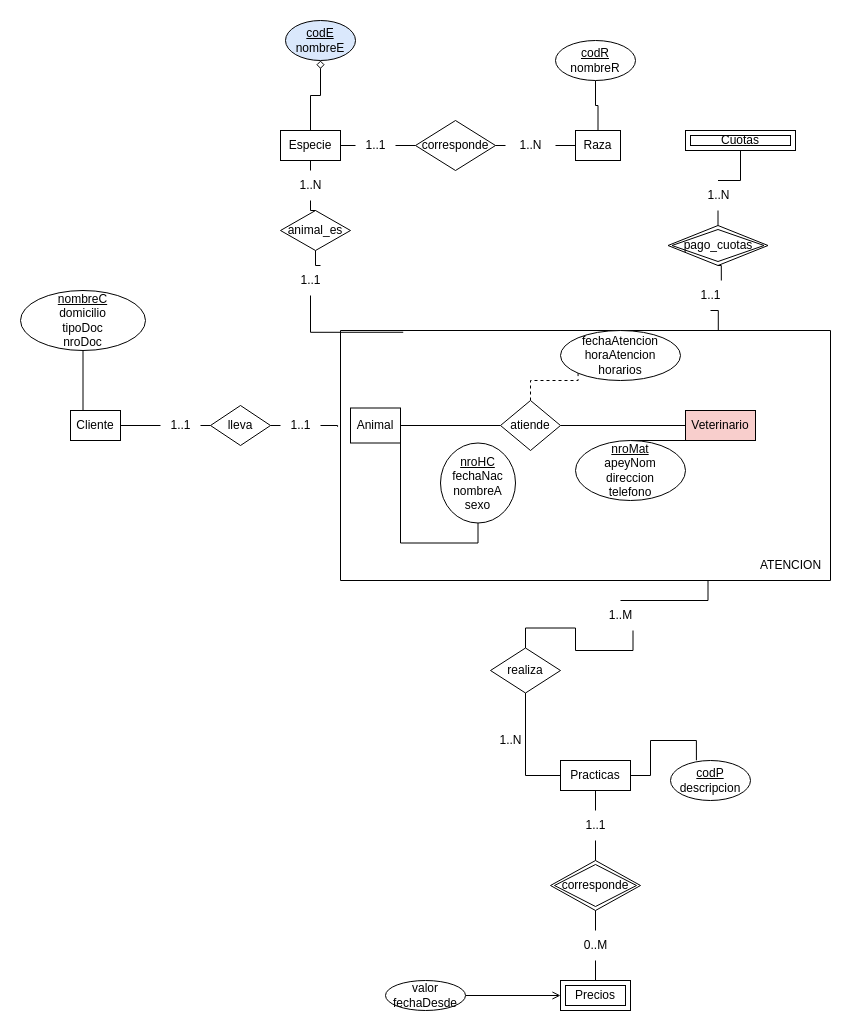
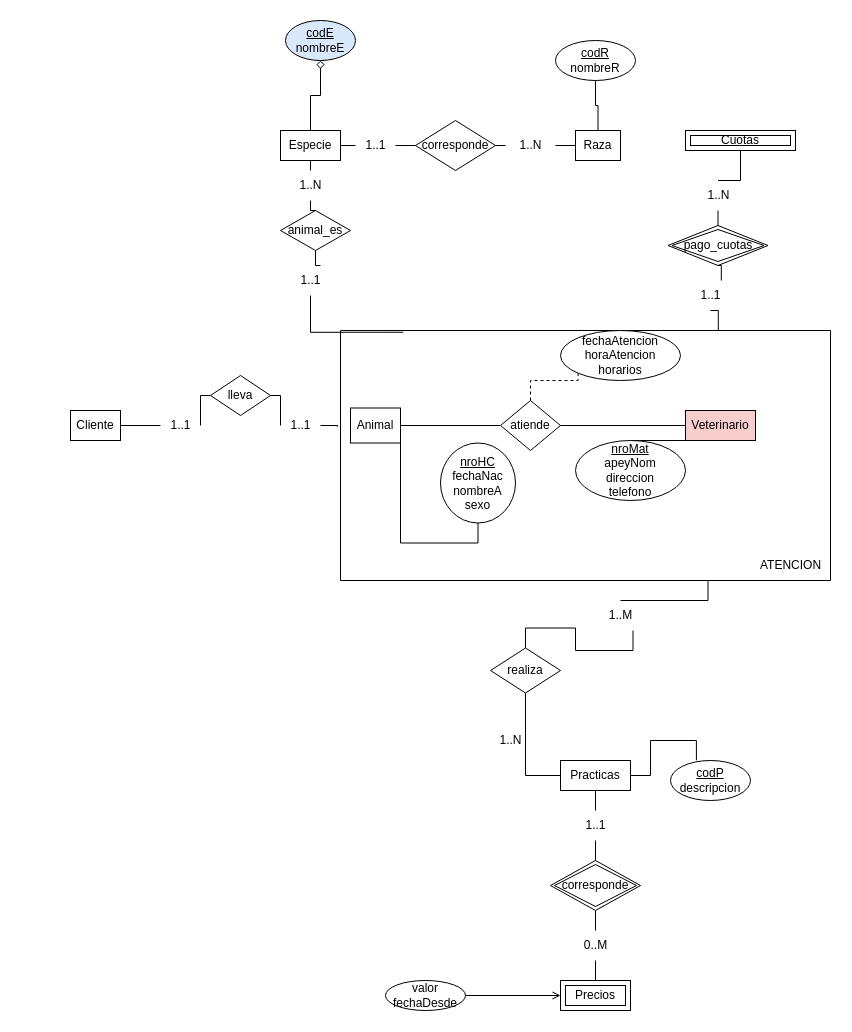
node "nombreC domicilio tipoDoc nroDoc": removed
edge "nombreC domicilio tipoDoc nroDoc" -- "Cliente": removed
node "lleva": moved (241, 426) -> (241, 396)
